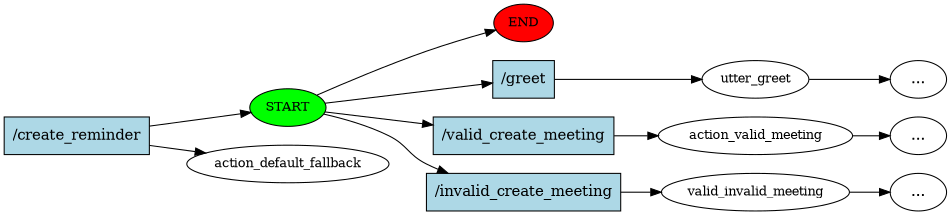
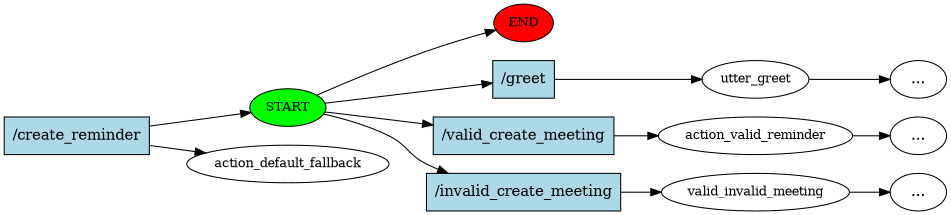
node "action_valid_meeting": label "action_valid_meeting" -> "action_valid_reminder"
